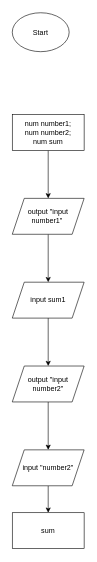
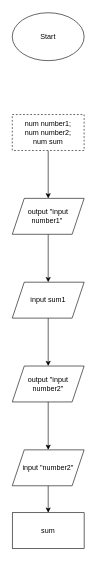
node "Start": size 57x39 -> 72x48
node "num number1; num number2; num sum": style solid -> dashed
